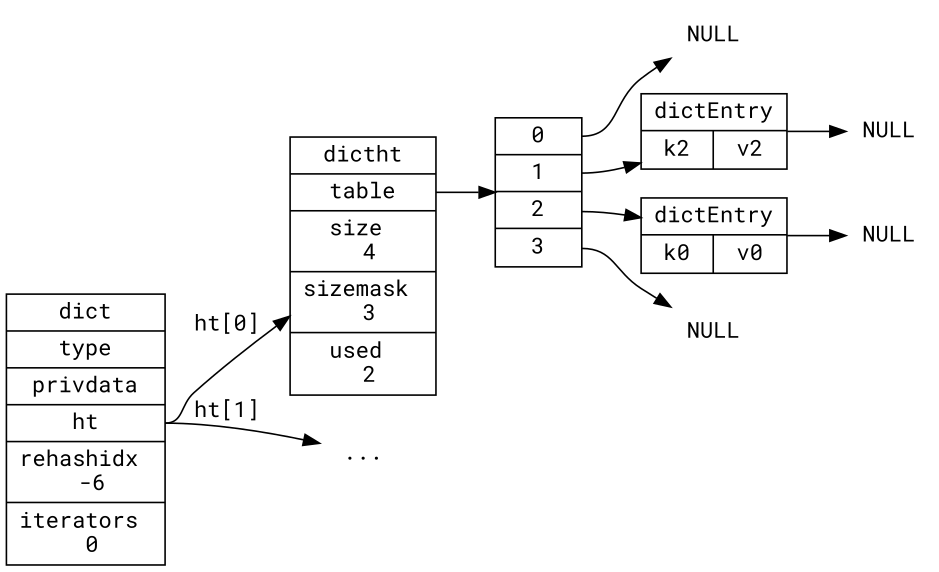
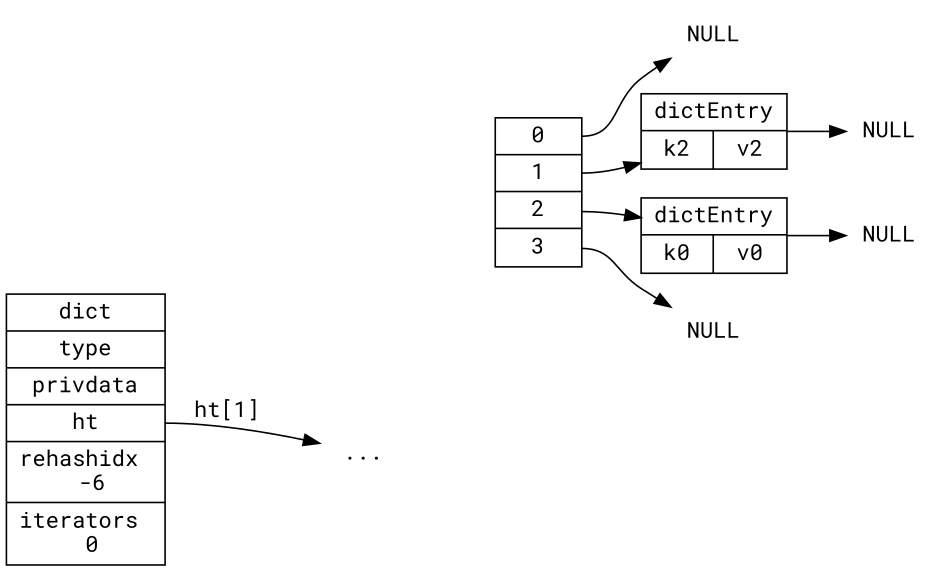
node "dictht": removed
